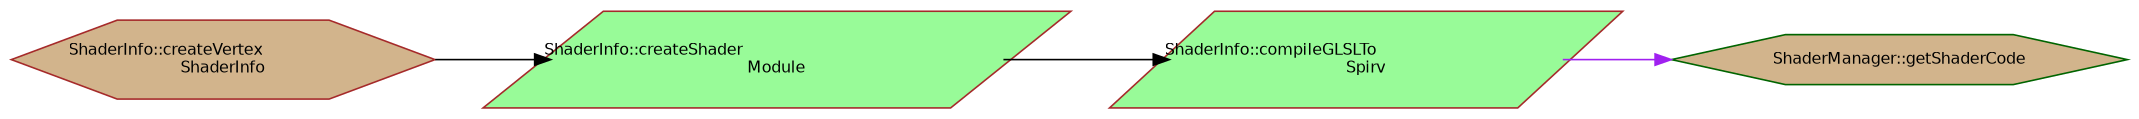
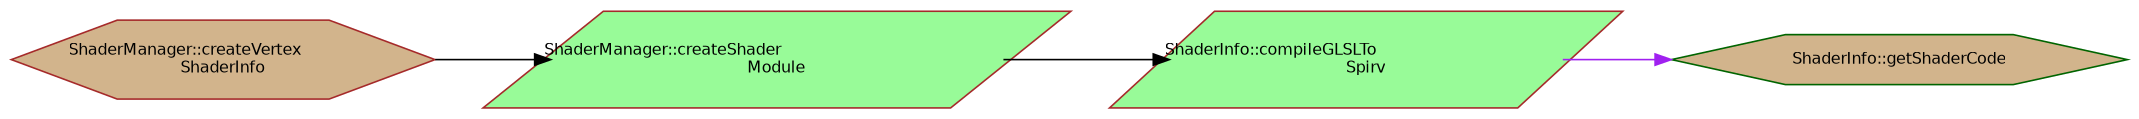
node "ShaderInfo::createVertex ShaderInfo": label "ShaderInfo::createVertex ShaderInfo" -> "ShaderManager::createVertex ShaderInfo"
node "ShaderInfo::createShader Module": label "ShaderInfo::createShader Module" -> "ShaderManager::createShader Module"
node "ShaderManager::getShaderCode": label "ShaderManager::getShaderCode" -> "ShaderInfo::getShaderCode"
